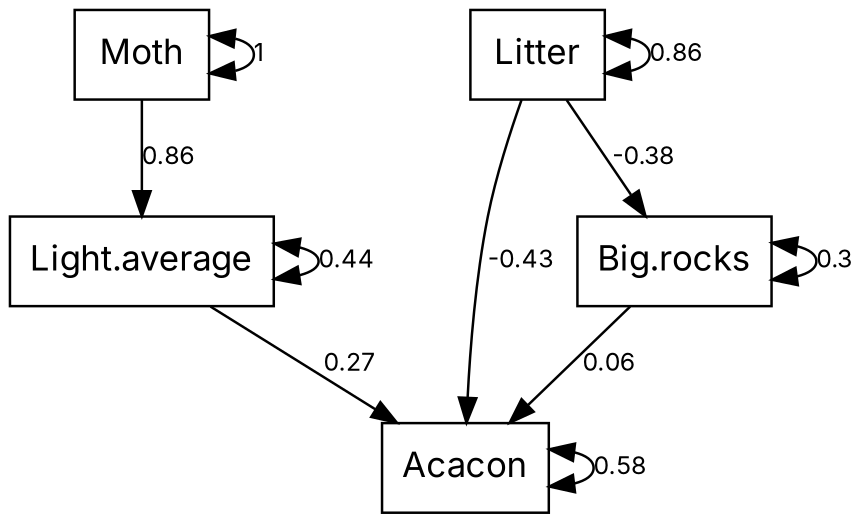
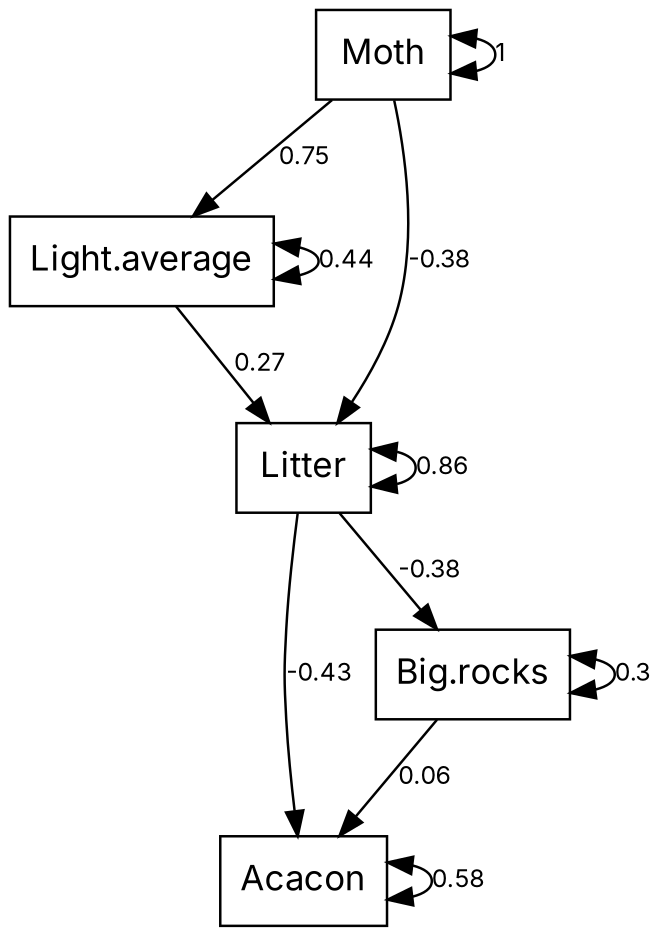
edge "Moth" -> "Light.average": label "0.86" -> "0.75"
edge "Moth" -> "Litter": added, label "-0.38"
edge "Light.average" -> "Acacon": now "Light.average" -> "Litter"
